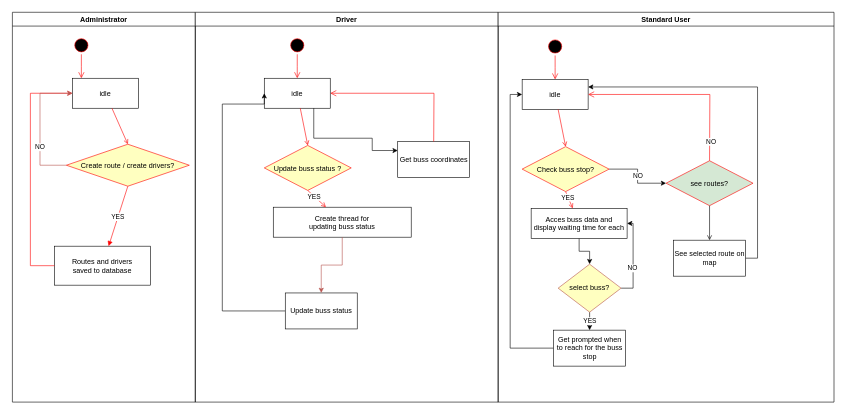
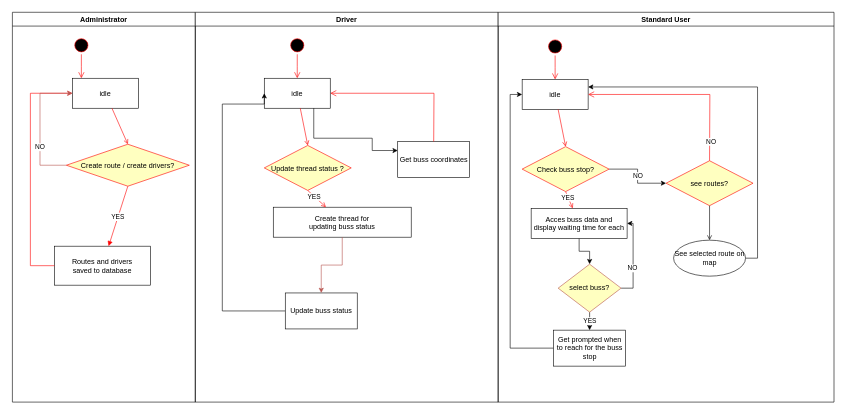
node "Update buss status ?": label "Update buss status ?" -> "Update thread status ?"
node "see routes?": fillcolor #d5e8d4 -> #ffffc0
node "See selected route on map": shape rectangle -> ellipse
